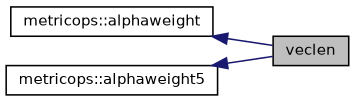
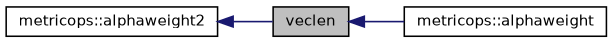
edge "veclen" -> "metricops::alphaweight": reversed
node "metricops::alphaweight5": label "metricops::alphaweight5" -> "metricops::alphaweight2"
